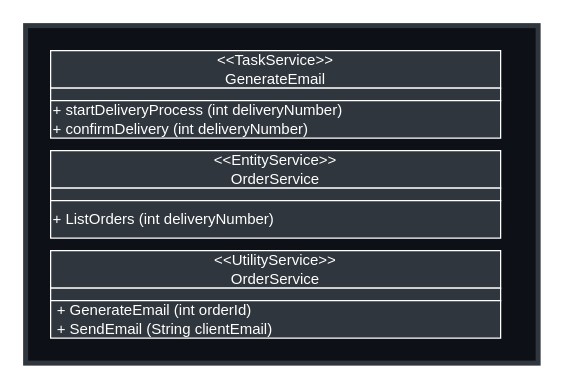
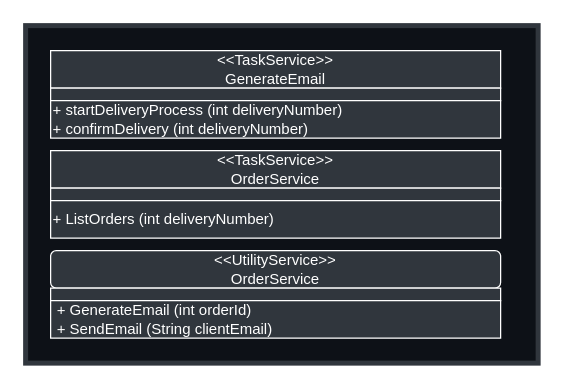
node "<<EntityService>> OrderService": label "<<EntityService>> OrderService" -> "<<TaskService>> OrderService"
node "<<UtilityService>> OrderService": shape rectangle -> rounded rectangle
